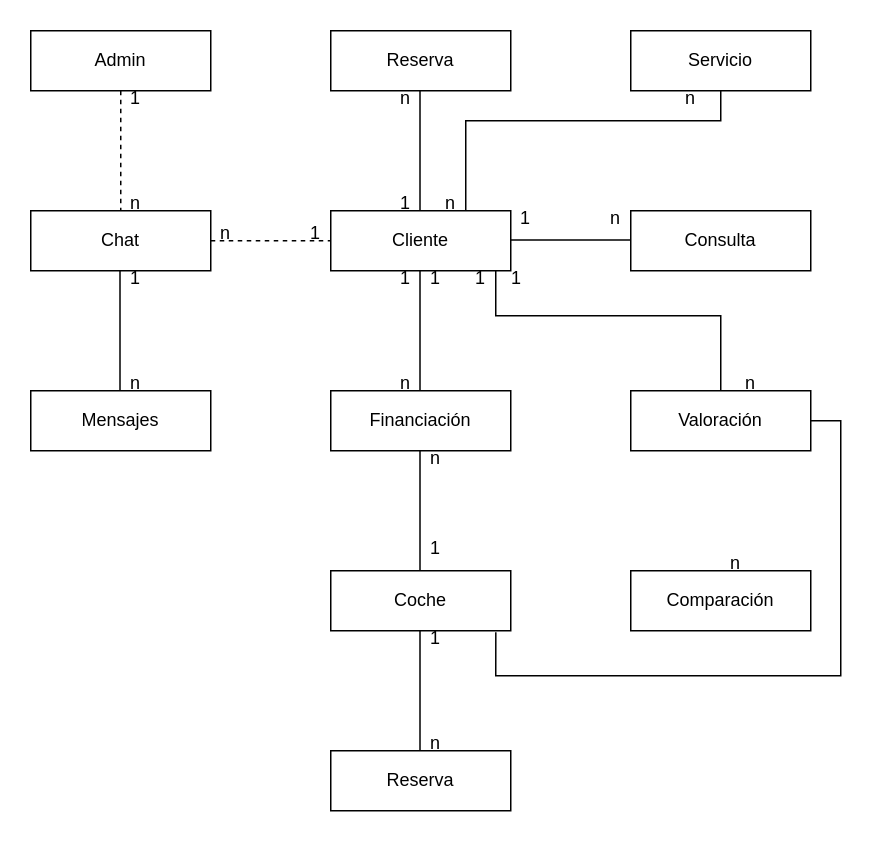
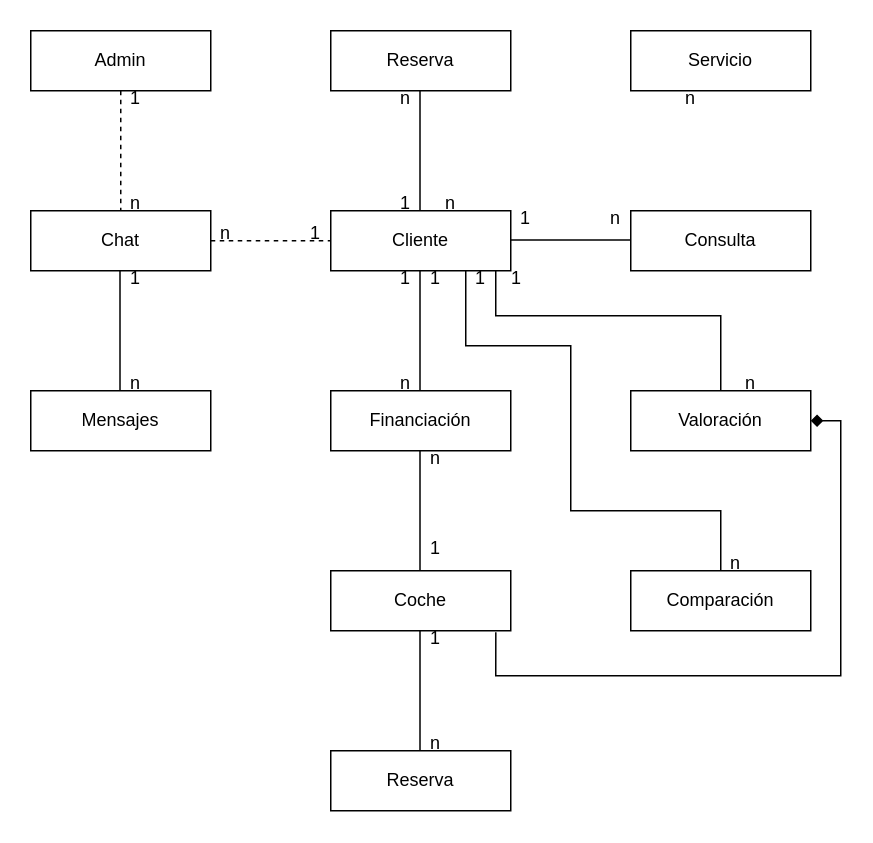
edge "Servicio" -- "Cliente": removed
edge "Valoración" -- "Coche": arrowhead none -> diamond
edge "Cliente" -- "Comparación": added
